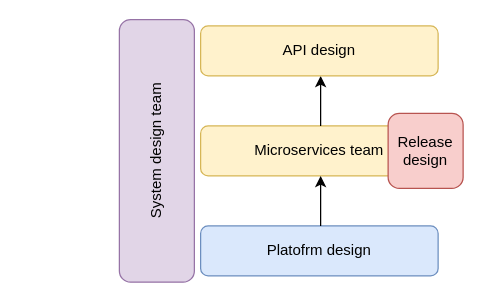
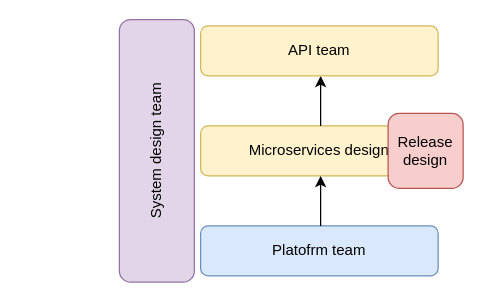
node "API design": label "API design" -> "API team"
node "Microservices team": label "Microservices team" -> "Microservices design"
node "Platofrm design": label "Platofrm design" -> "Platofrm team"
